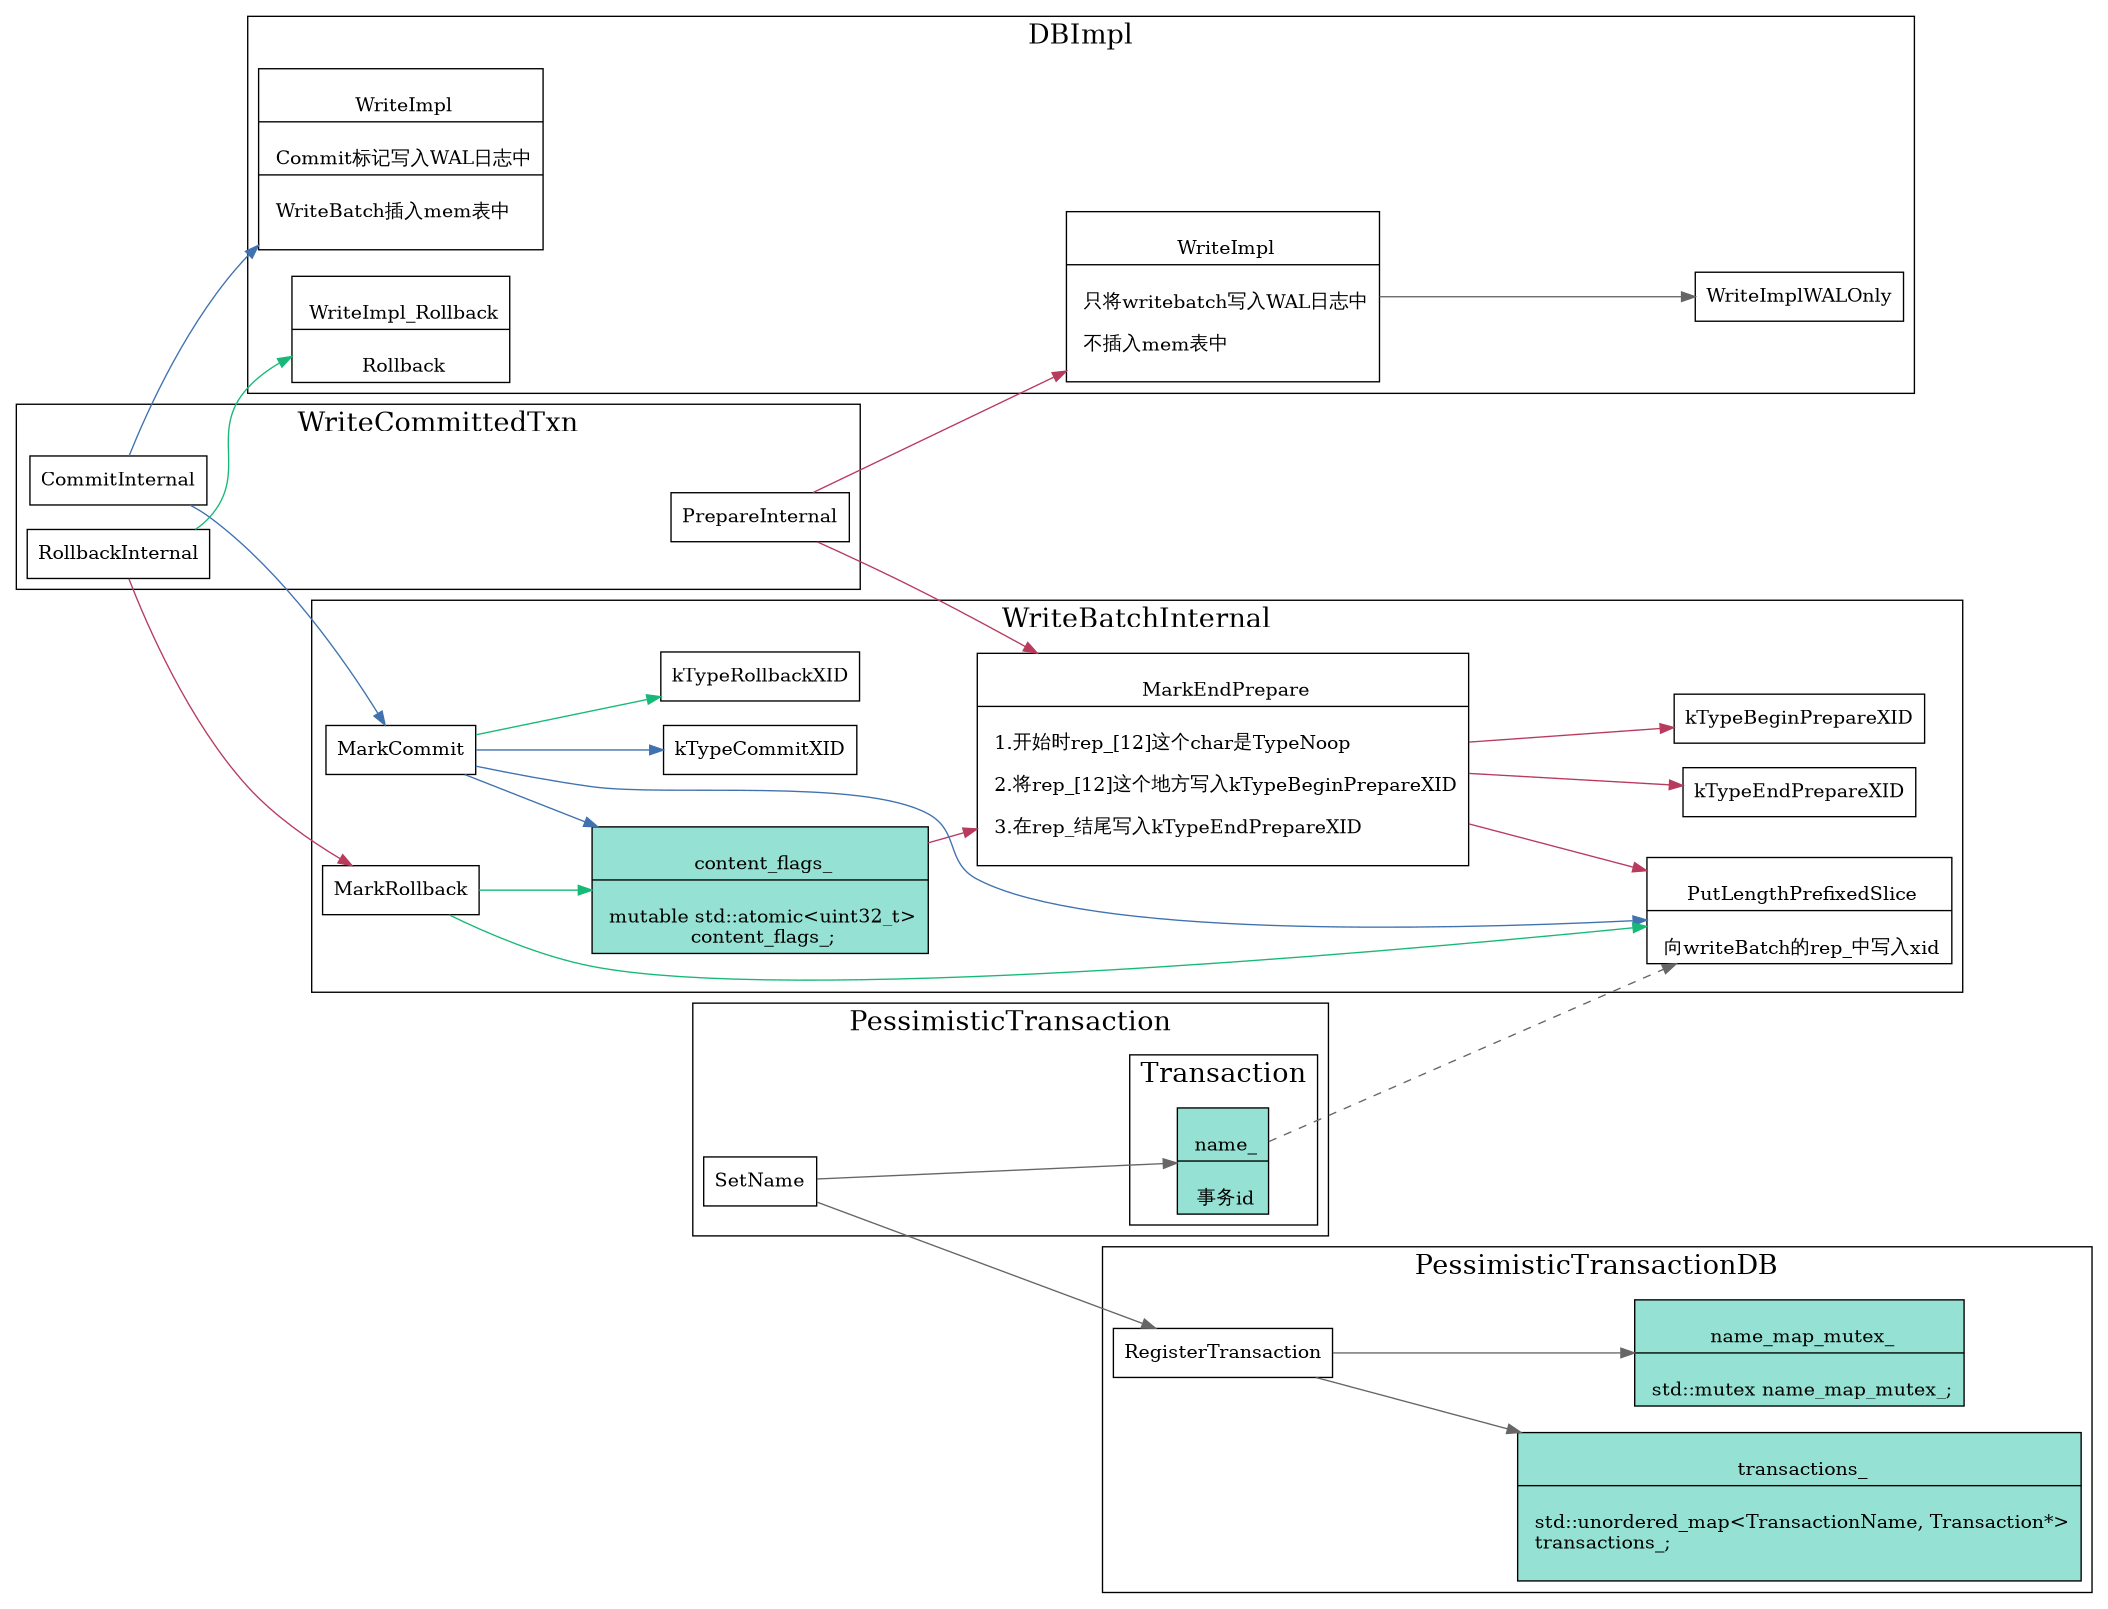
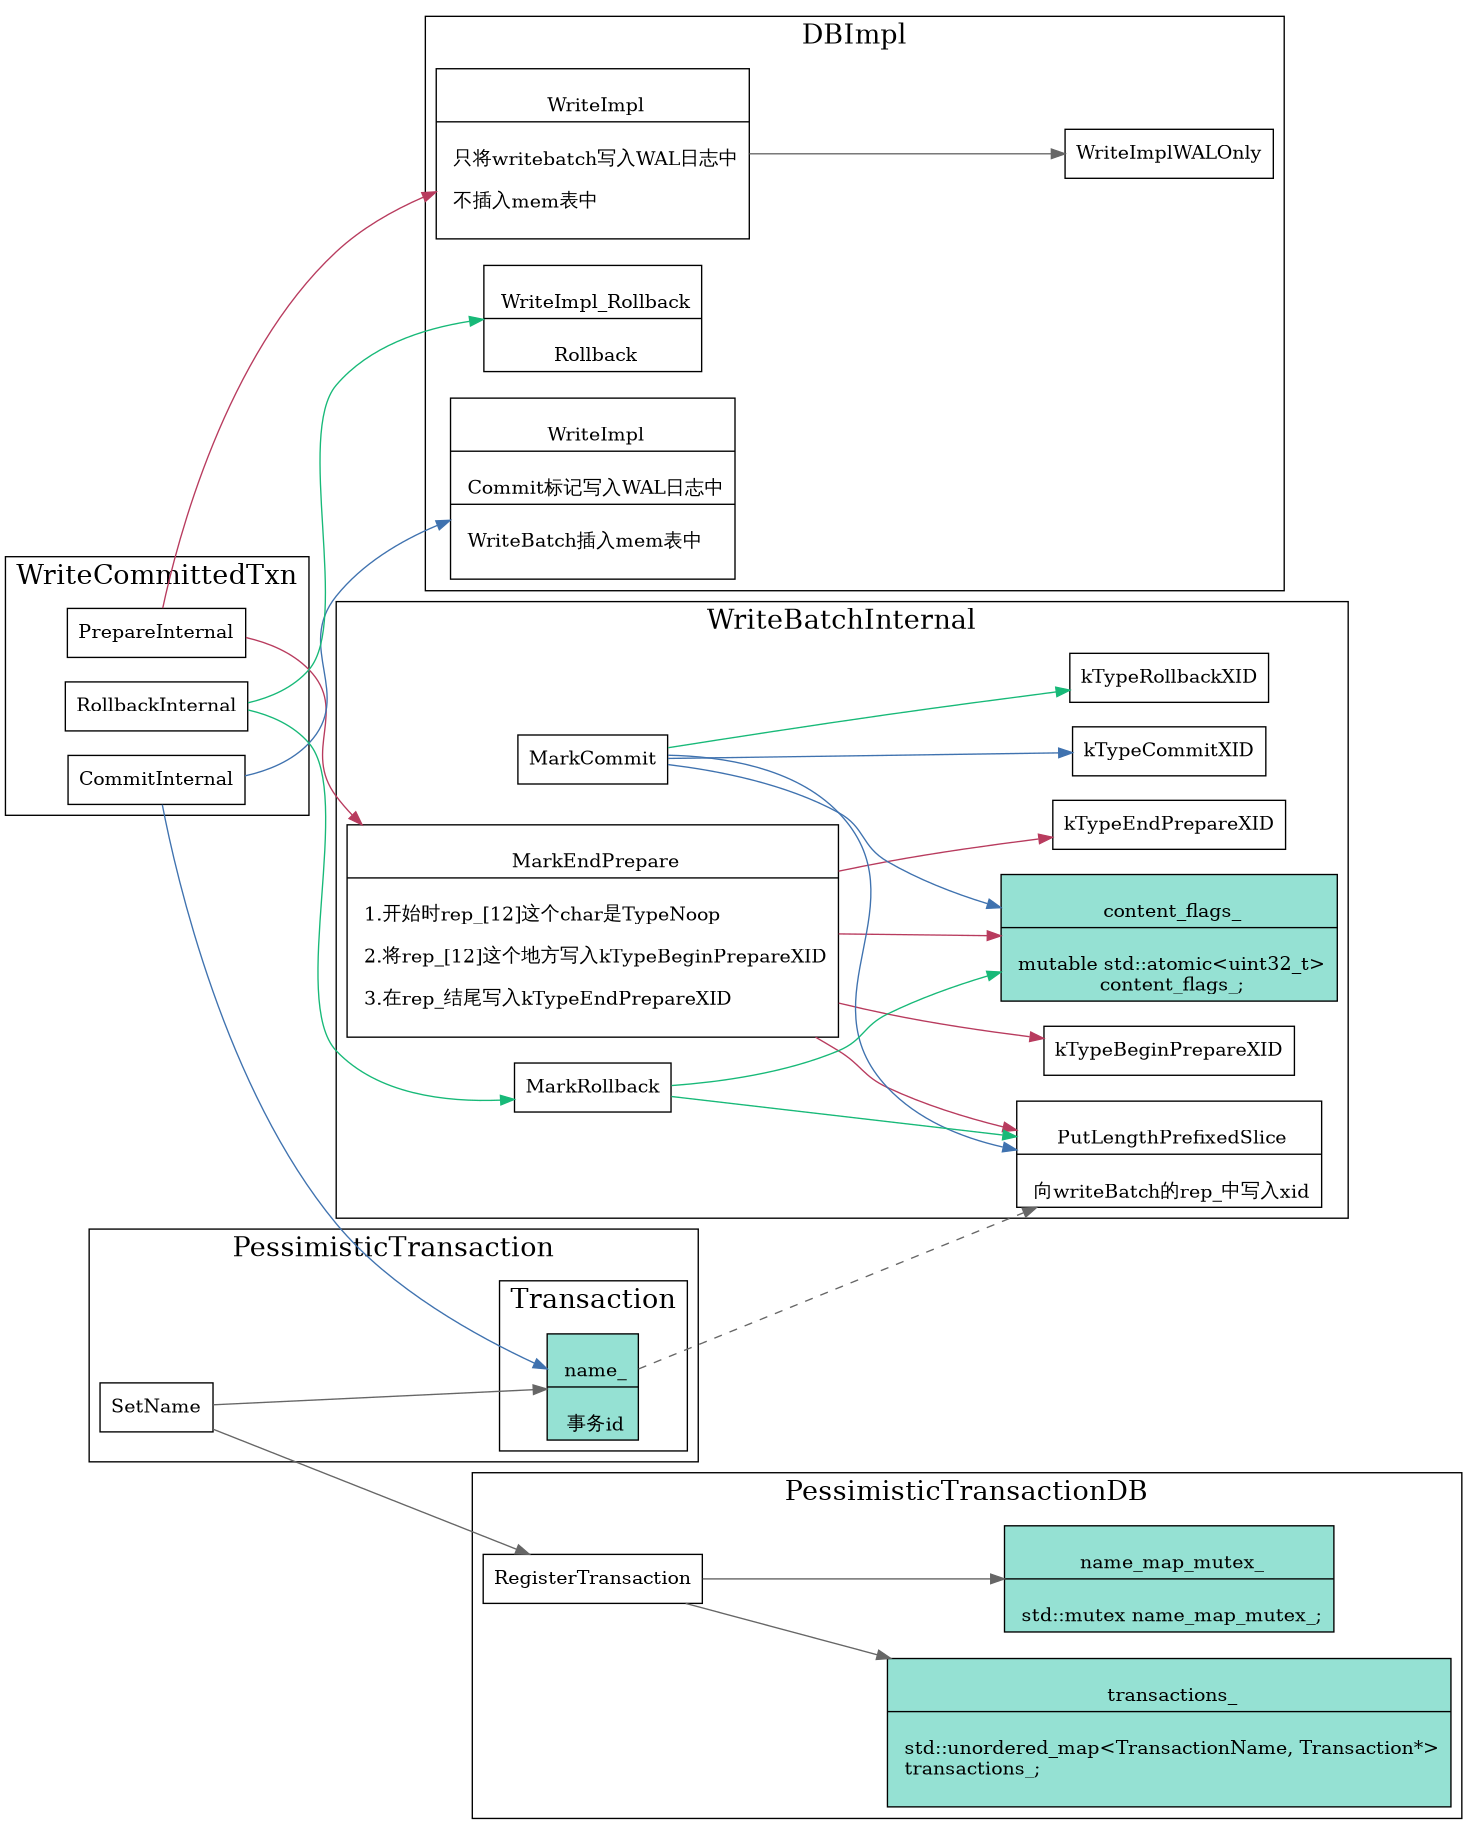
edge "CommitInternal" -> "MarkCommit": now "CommitInternal" -> "name_"
edge "RollbackInternal" -> "MarkRollback": color #b83b5e -> #17b978
edge "content_flags_" -> "MarkEndPrepare": reversed
